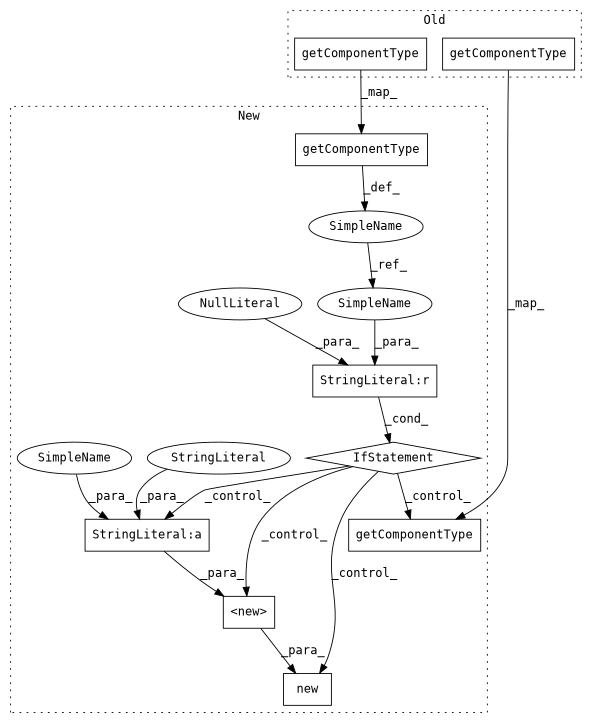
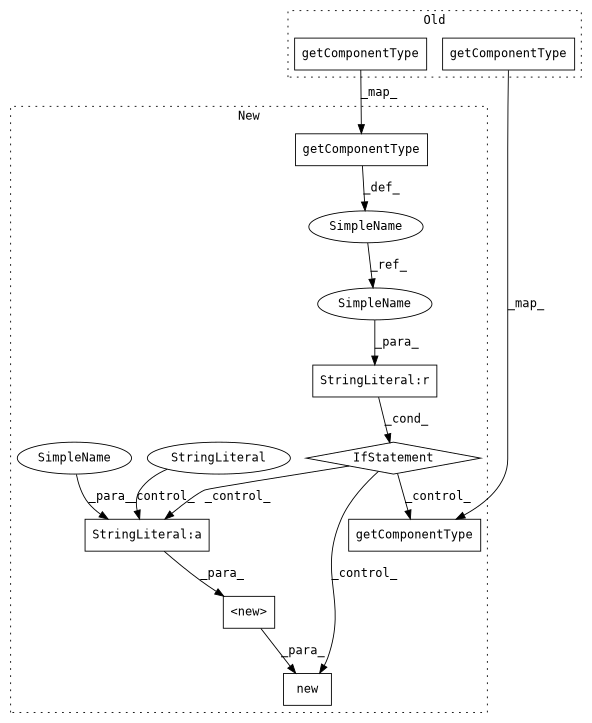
node "NullLiteral": removed
edge "StringLiteral" -> "StringLiteral:a": label "_para_" -> "_control_"
edge "IfStatement" -> "<new>": removed, label "_control_"
